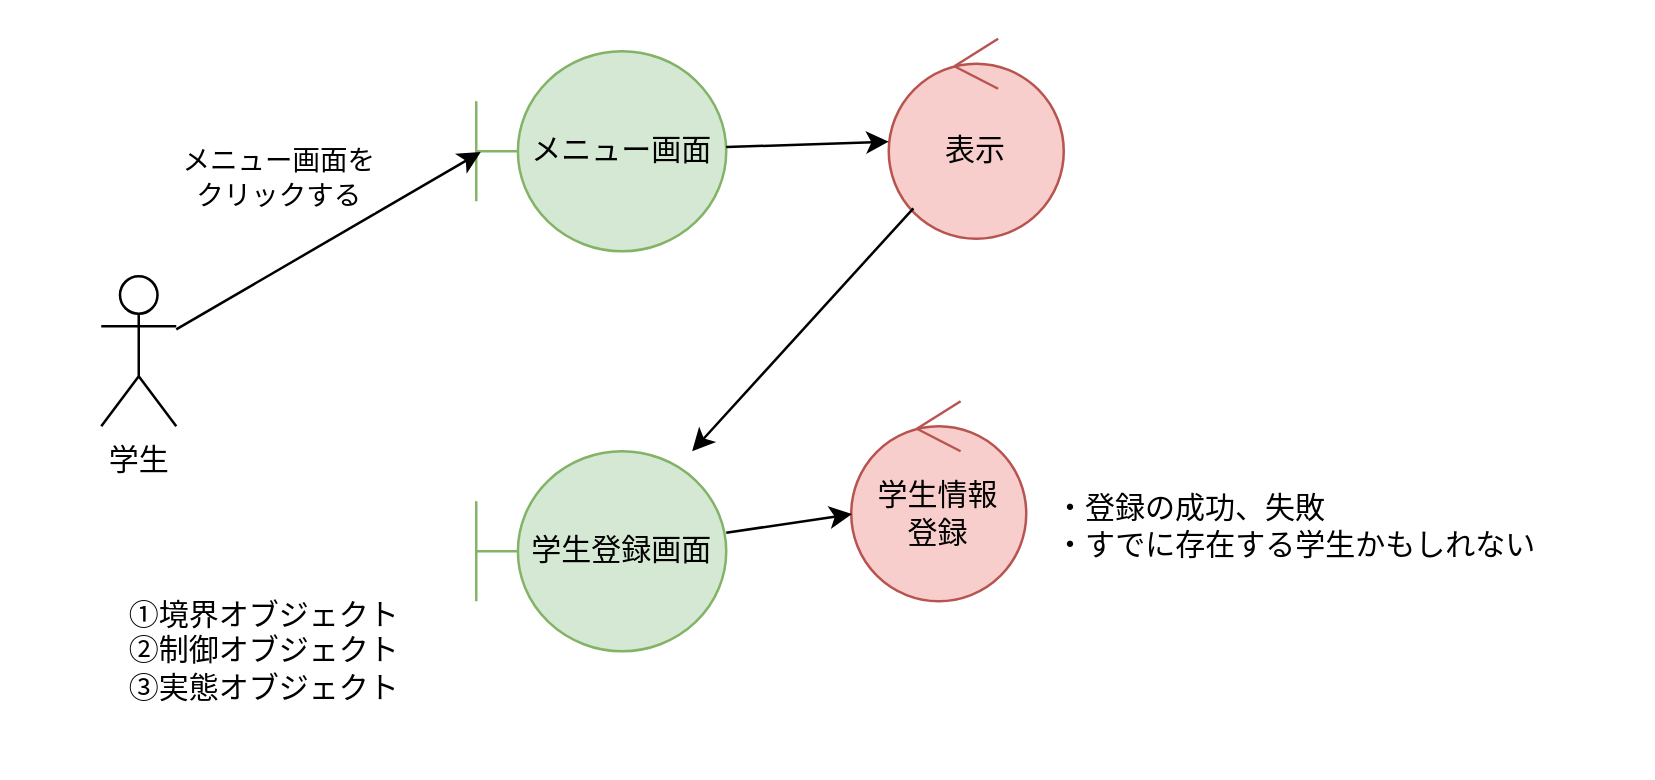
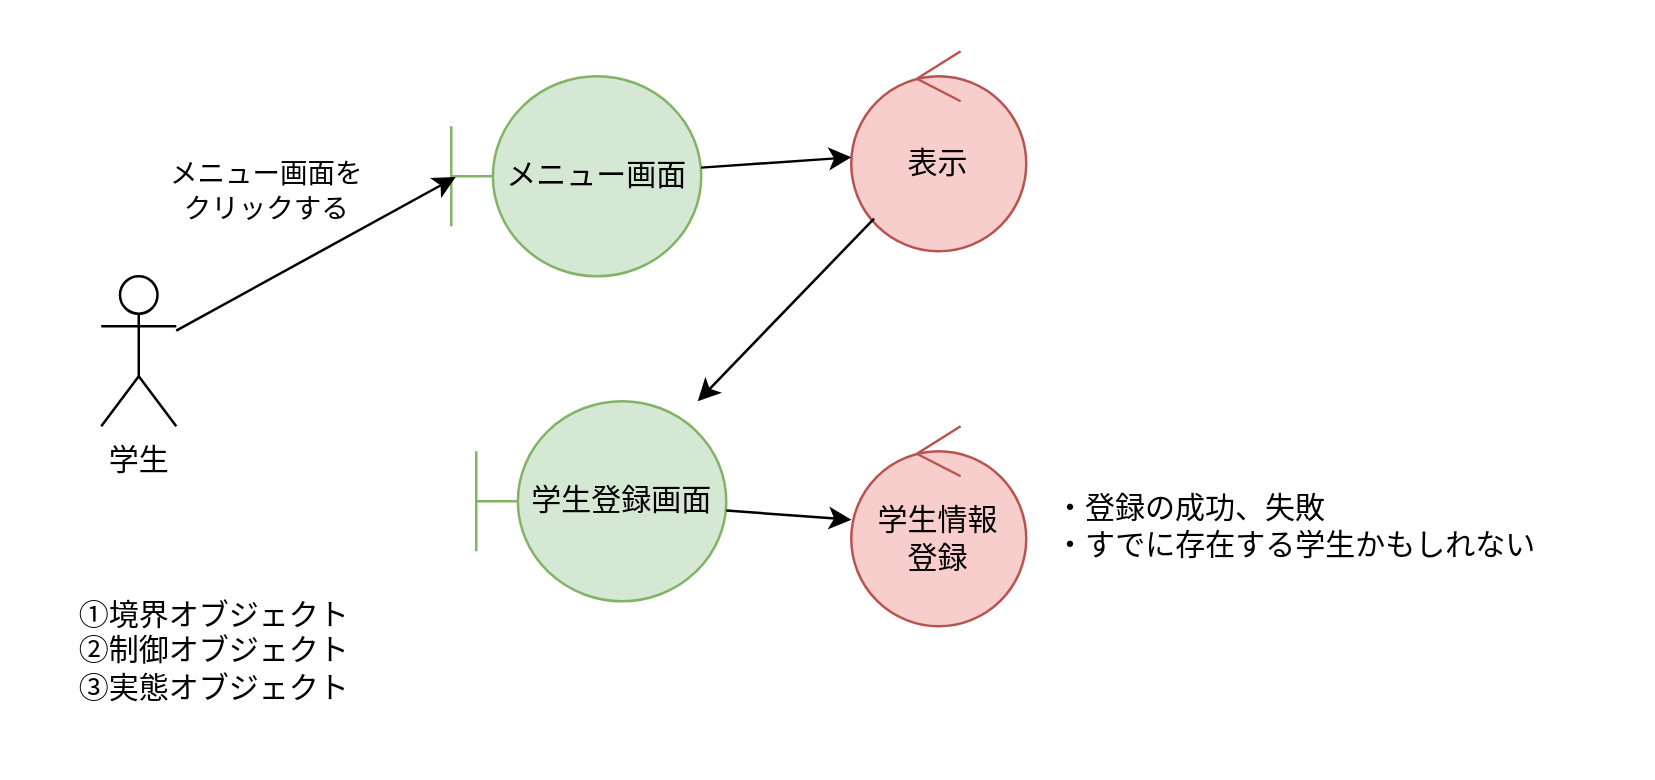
node "表示": moved (976, 139) -> (939, 151)
node "メニュー画面": moved (601, 151) -> (576, 176)
node "学生情報 登録": moved (939, 501) -> (939, 526)
node "学生登録画面": moved (601, 551) -> (601, 501)
node "①境界オブジェクト ②制御オブジェクト ③実態オブジェクト": moved (264, 651) -> (214, 651)
